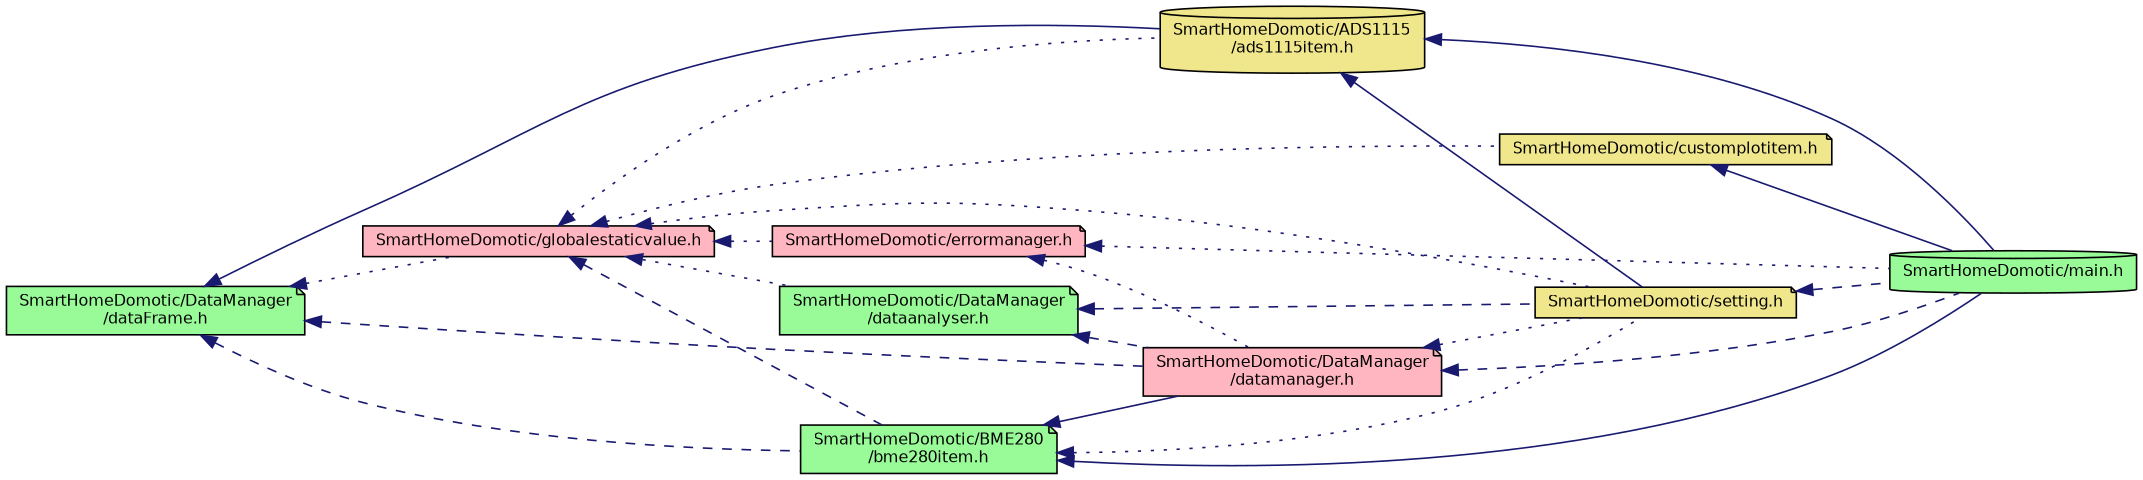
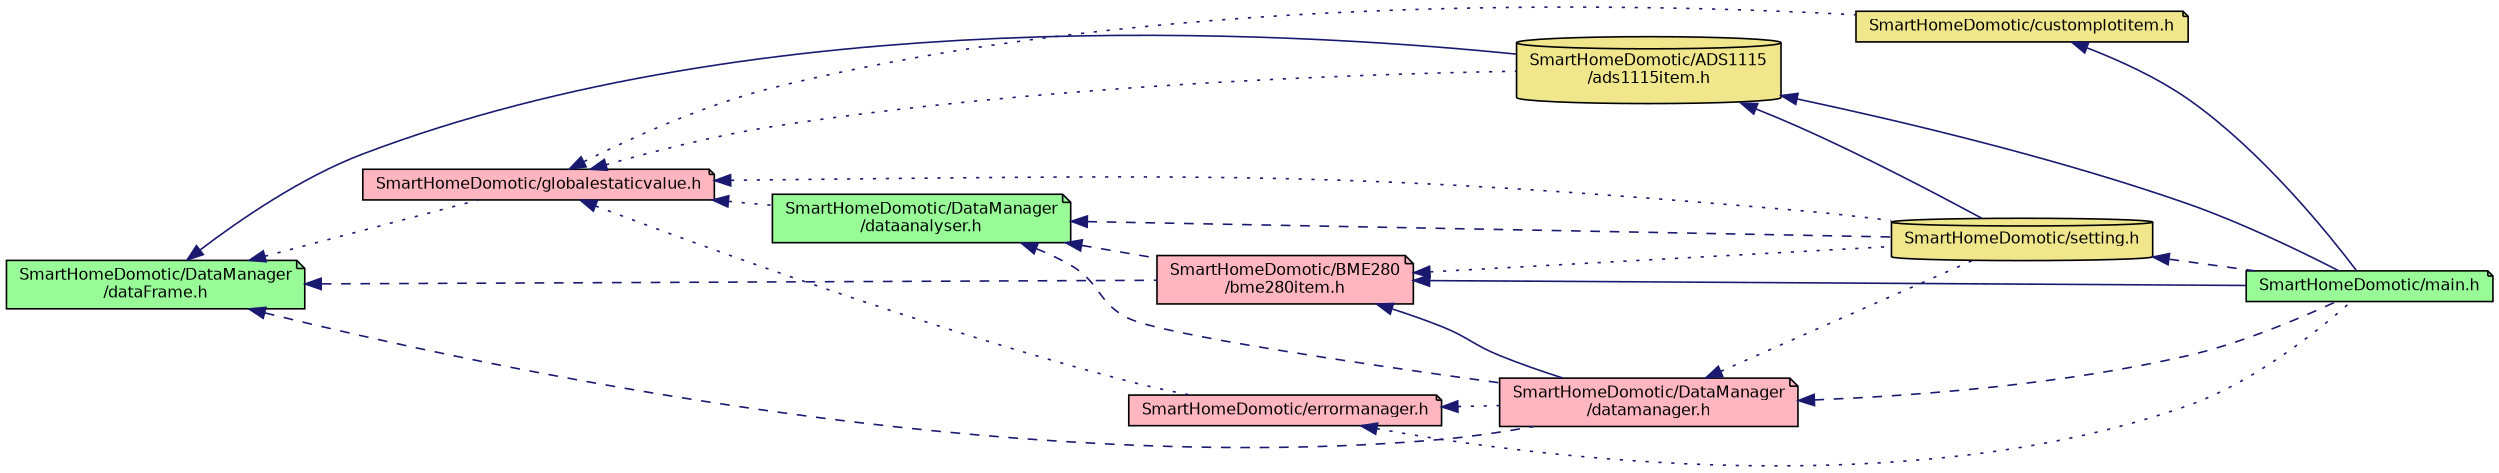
node "SmartHomeDomotic/main.h": shape cylinder -> note
node "SmartHomeDomotic/setting.h": shape note -> cylinder
edge "SmartHomeDomotic/BME280 /bme280item.h" -> "SmartHomeDomotic/globalestaticvalue.h": now "SmartHomeDomotic/BME280 /bme280item.h" -> "SmartHomeDomotic/DataManager /dataanalyser.h"
node "SmartHomeDomotic/BME280 /bme280item.h": fillcolor palegreen -> lightpink
